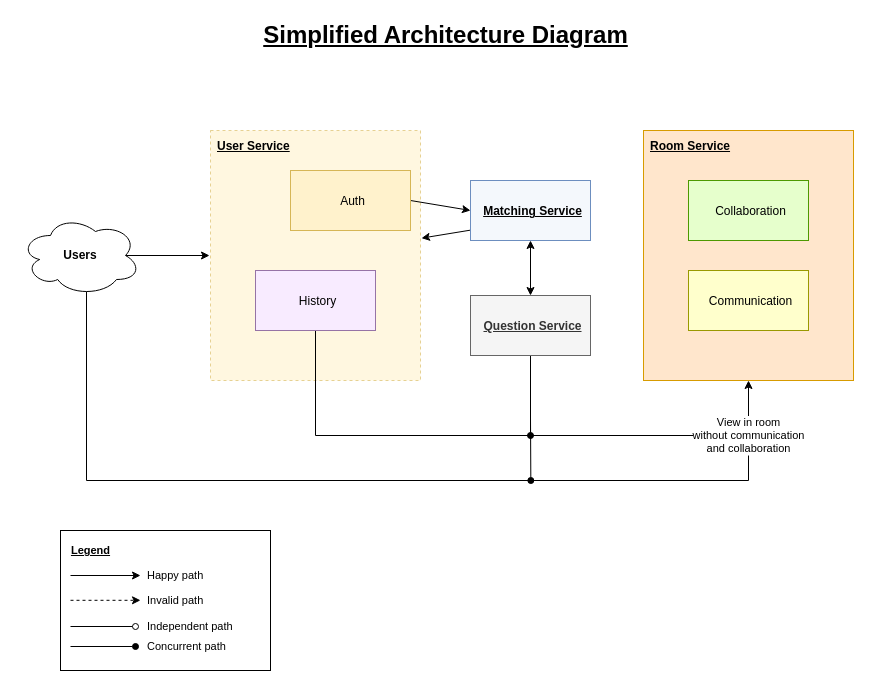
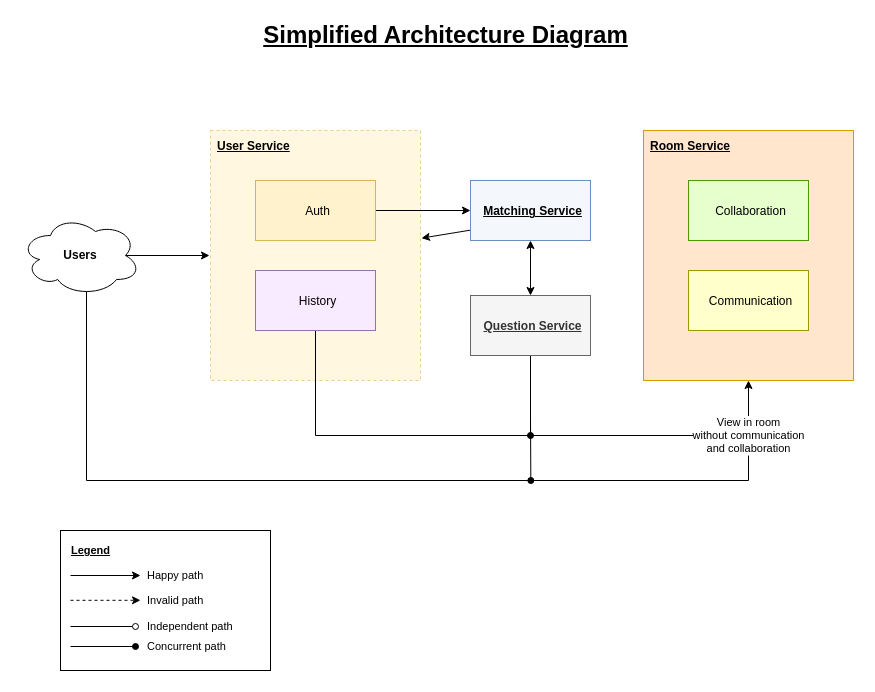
node "Auth": moved (351, 201) -> (316, 211)
